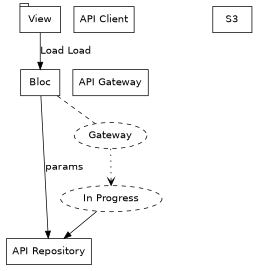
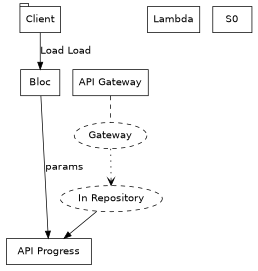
node "View": label "View" -> "Client"
node "API Client": removed
node "Lambda": added
node "S3": label "S3" -> "S0"
edge "Bloc" -- "Gateway": now "API Gateway" -- "Gateway"
node "In Progress": label "In Progress" -> "In Repository"
node "API Repository": label "API Repository" -> "API Progress"
